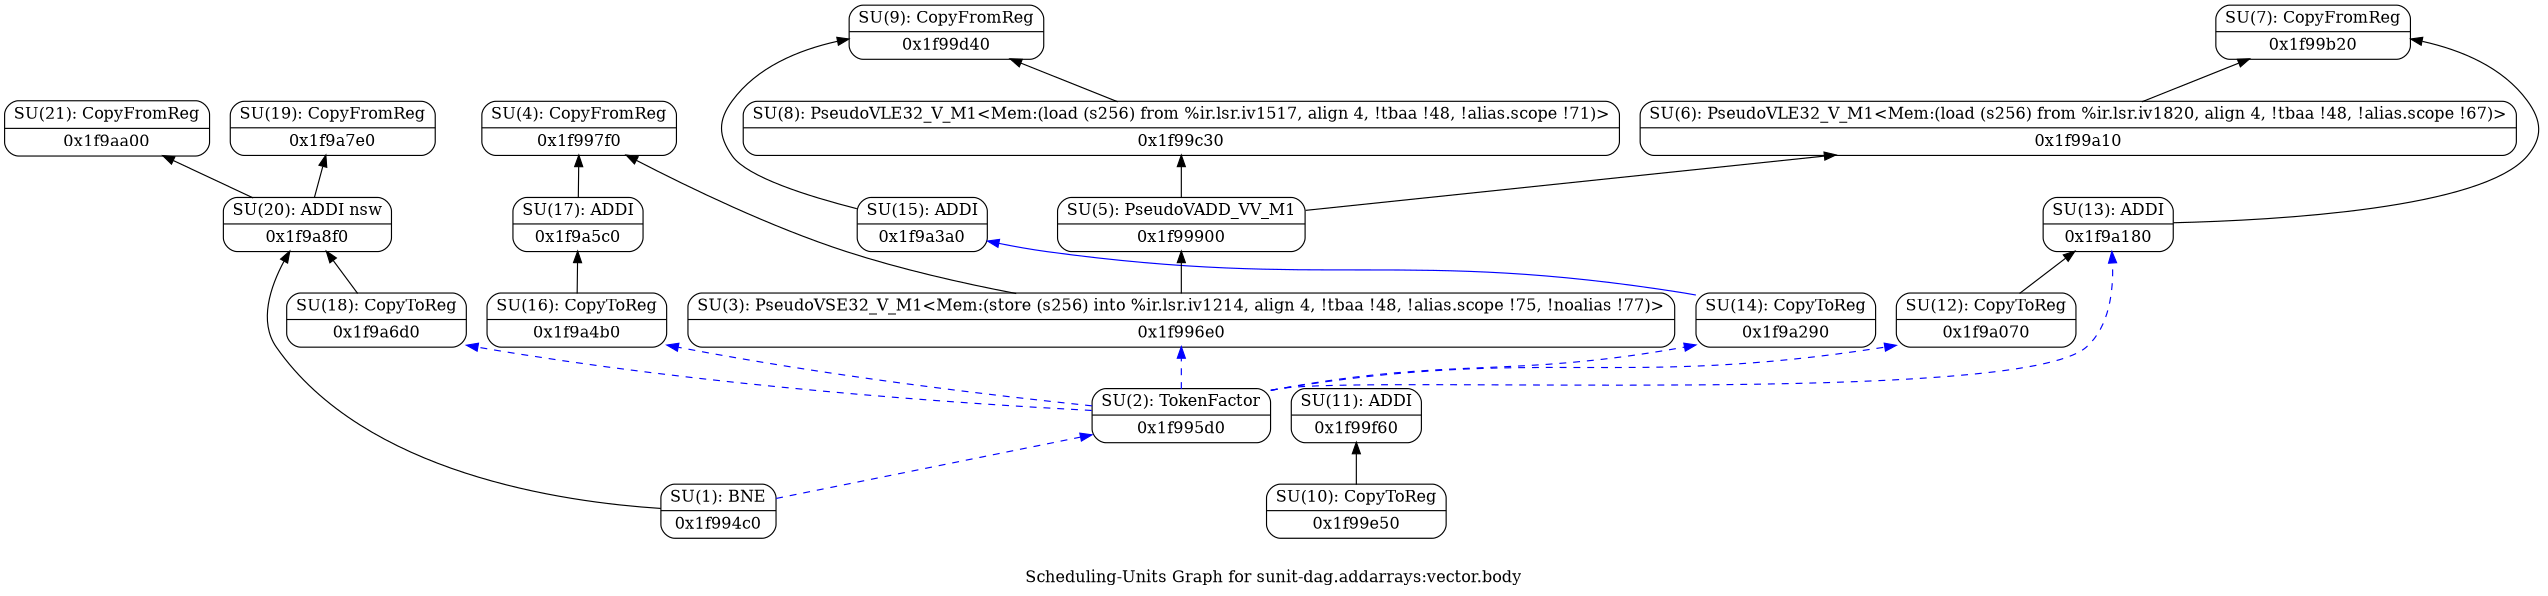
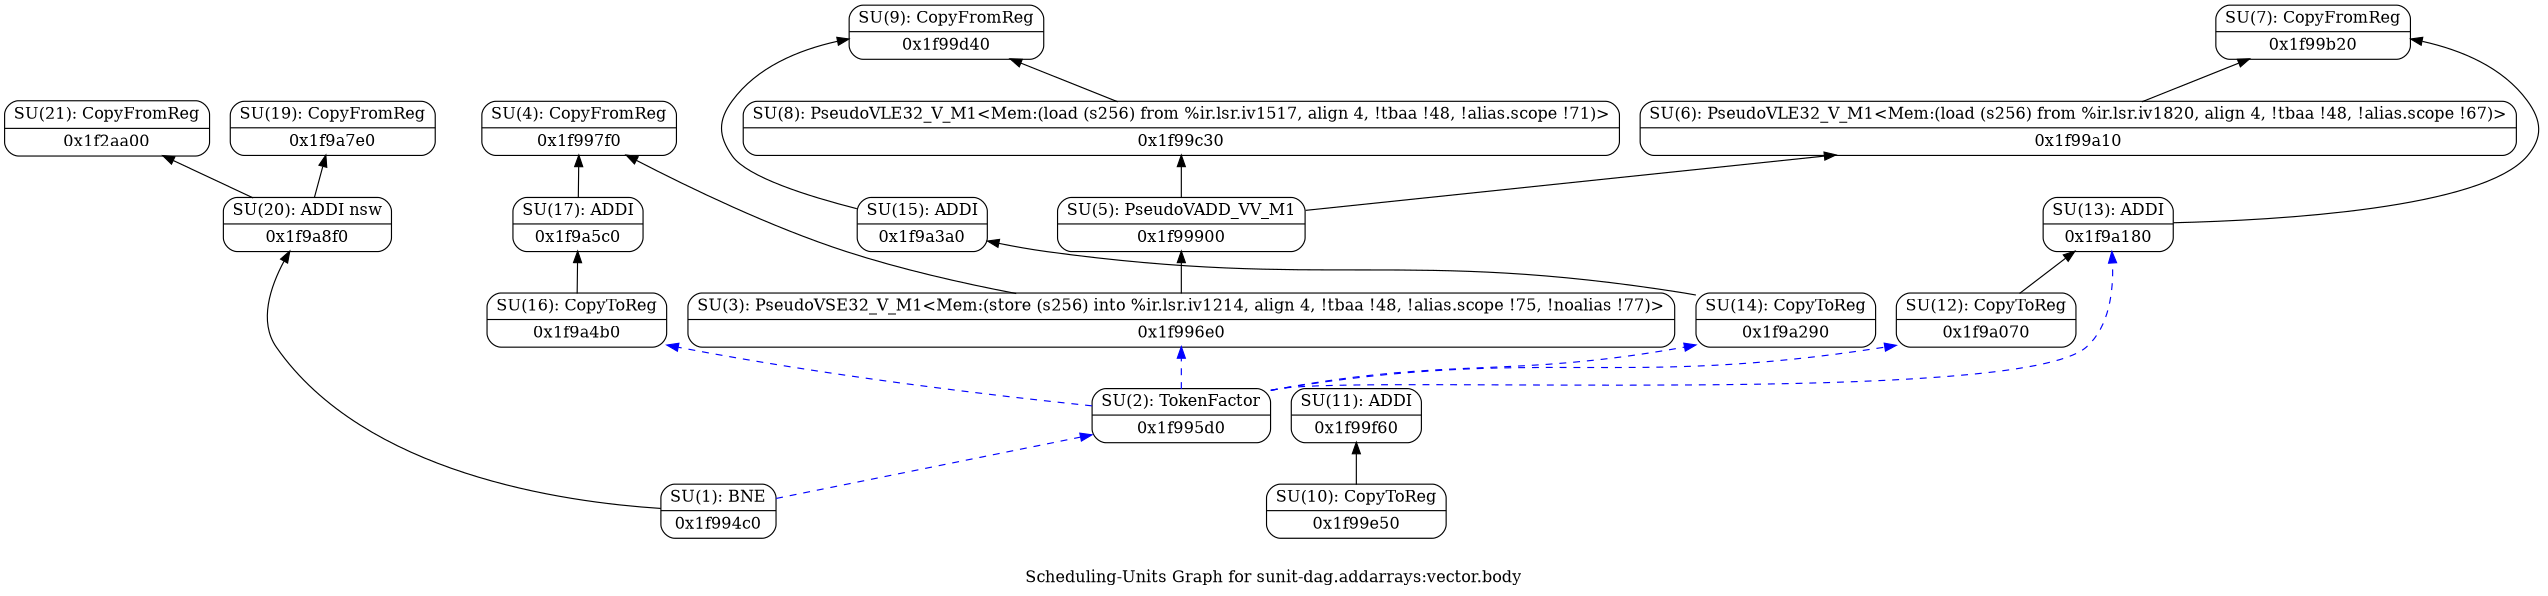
node "SU(21): CopyFromReg": text "0x1f9aa00" -> "0x1f2aa00"
edge "SU(14): CopyToReg" -> "SU(15): ADDI": color blue -> black
node "SU(18): CopyToReg": removed
